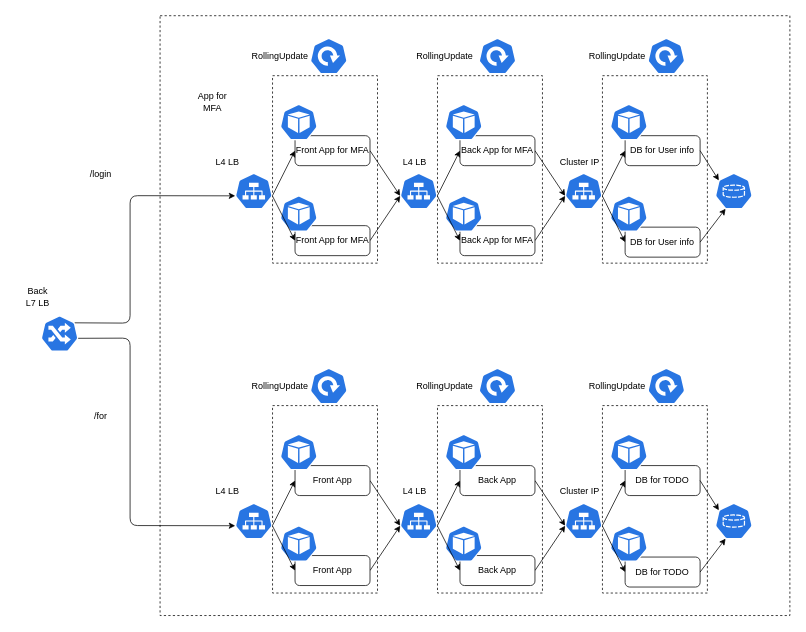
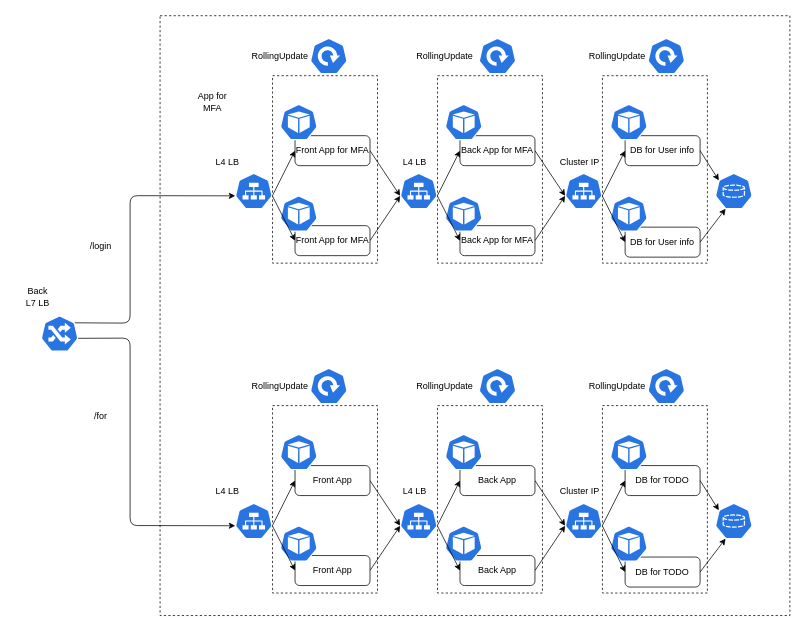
node "/login": moved (101, 174) -> (101, 246)
